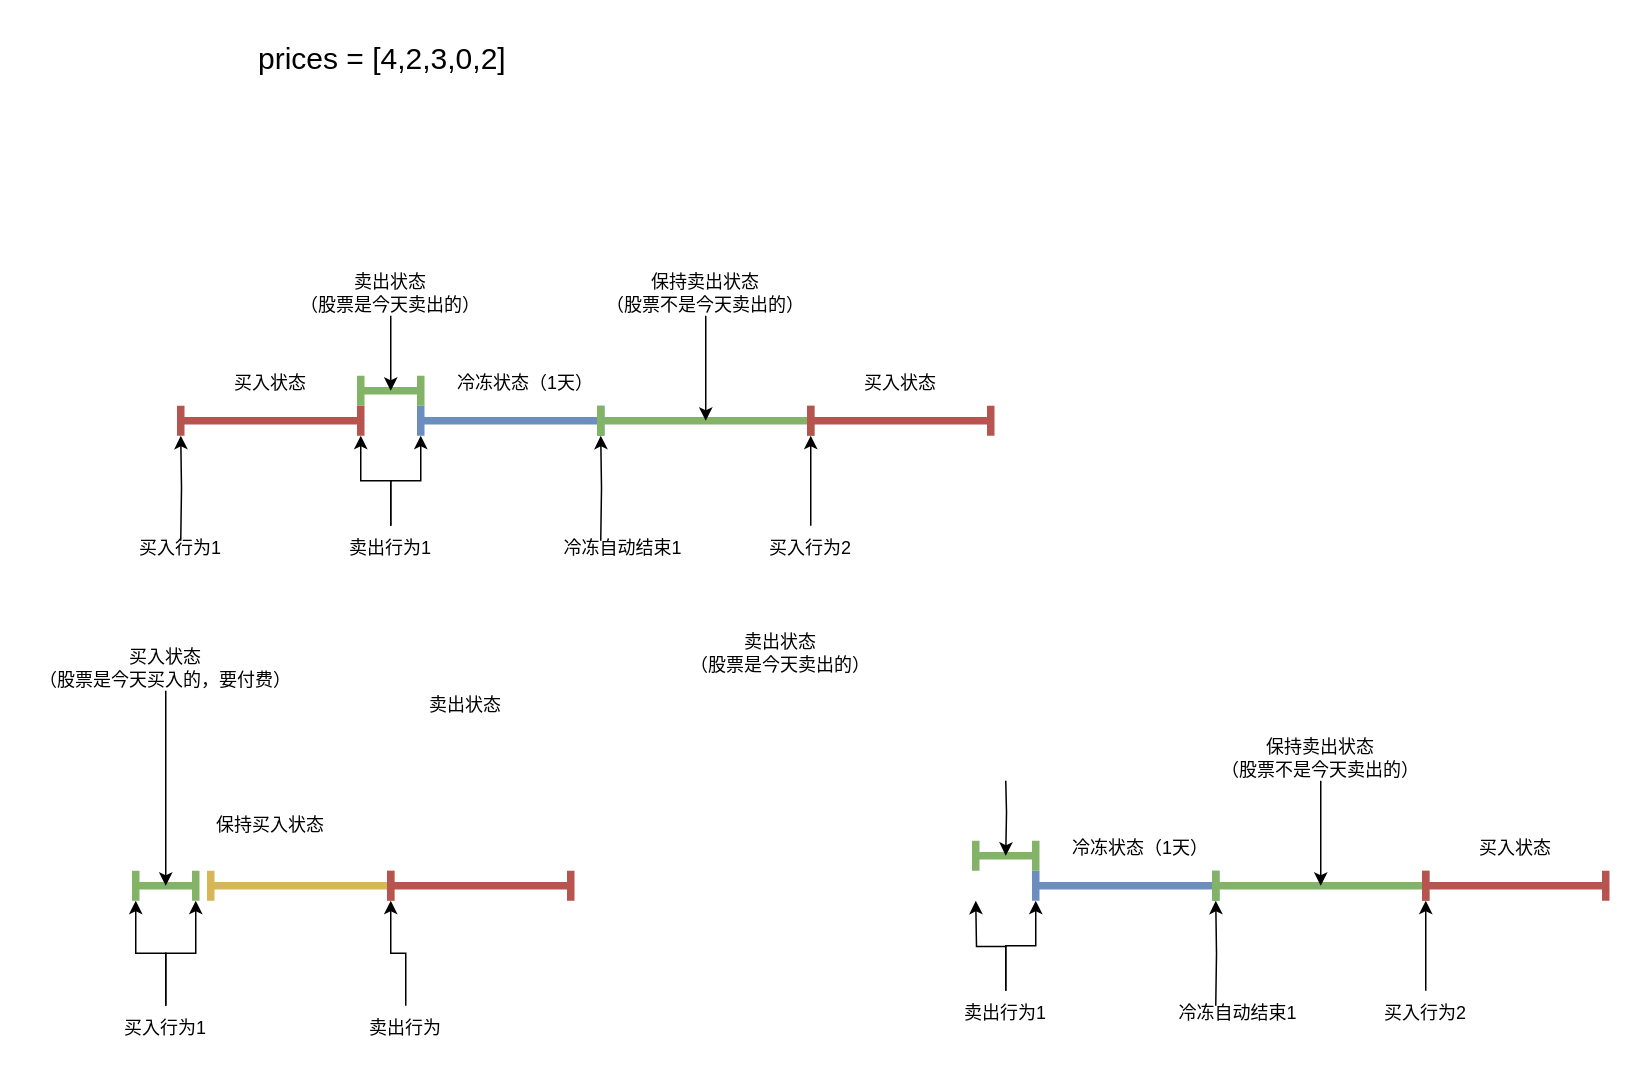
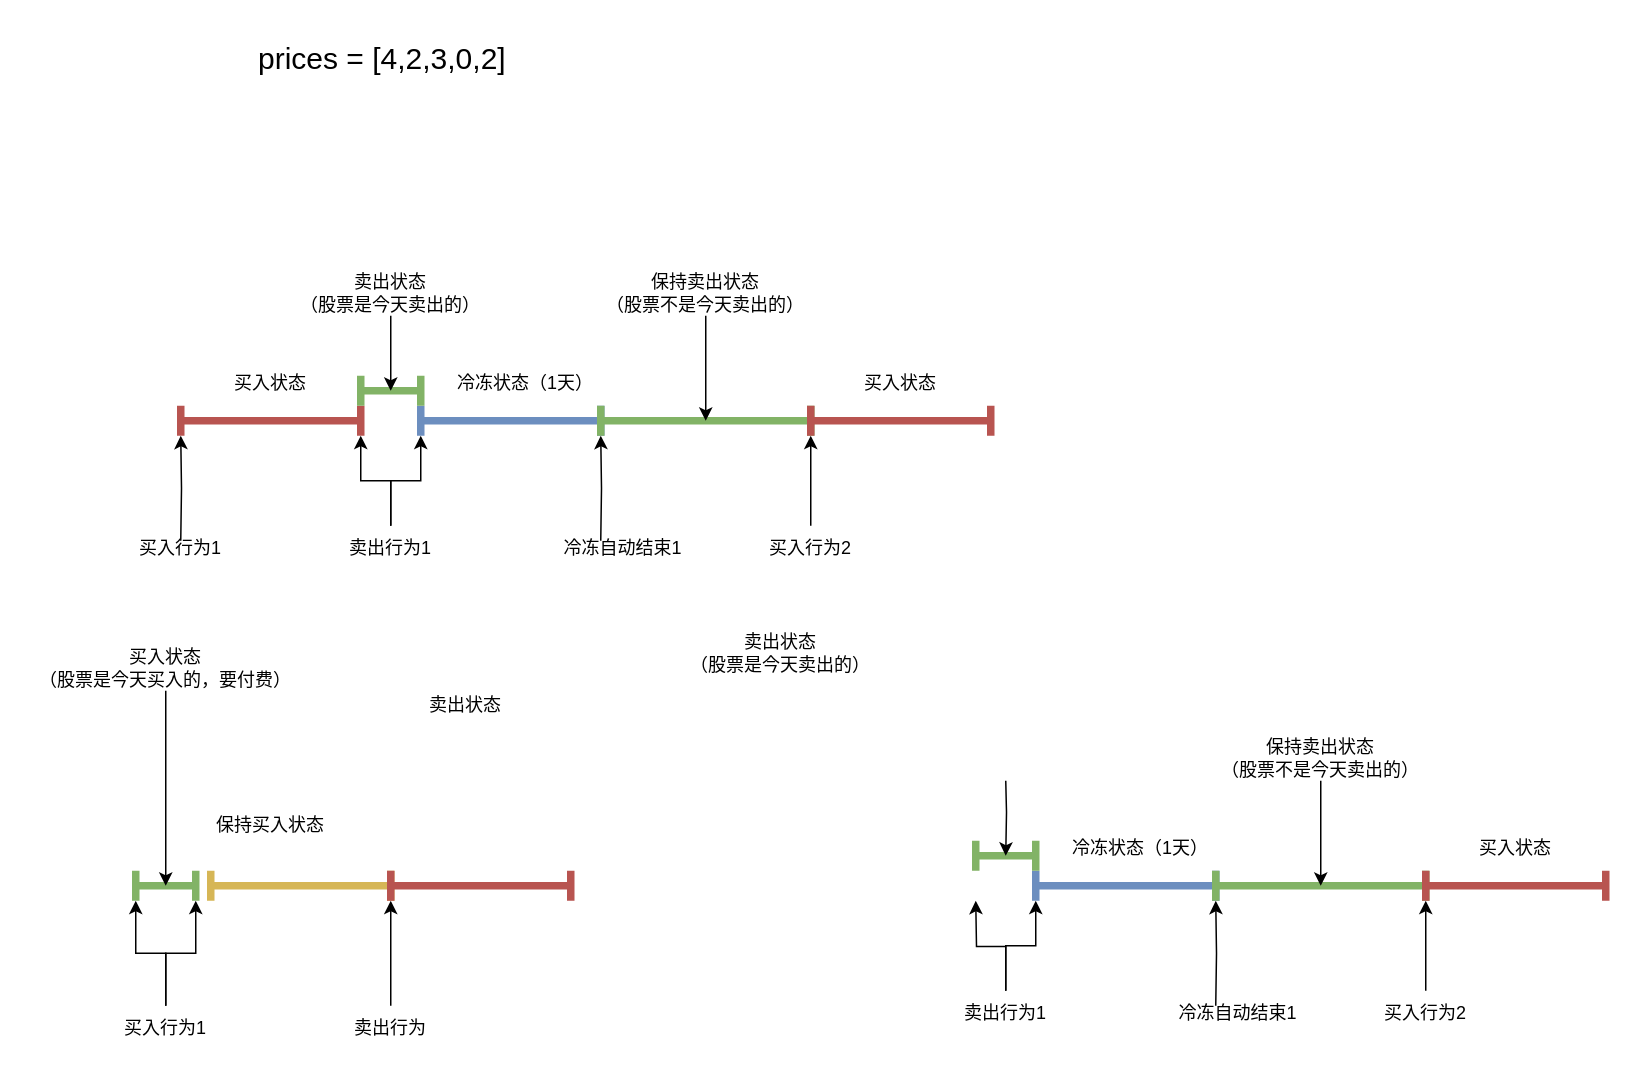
node "卖出行为": moved (406, 1028) -> (391, 1028)
